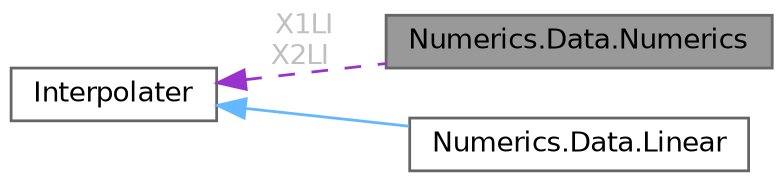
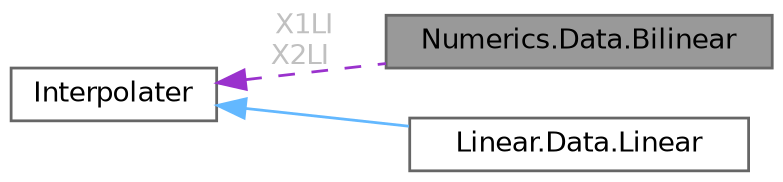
node "Numerics.Data.Numerics": label "Numerics.Data.Numerics" -> "Numerics.Data.Bilinear"
node "Numerics.Data.Linear": label "Numerics.Data.Linear" -> "Linear.Data.Linear"
